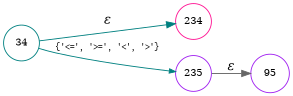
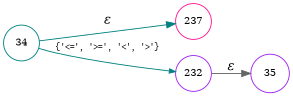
node "234": label "234" -> "237"
node "235": label "235" -> "232"
node "95": label "95" -> "35"
